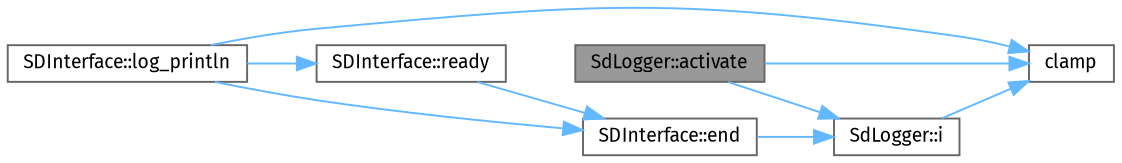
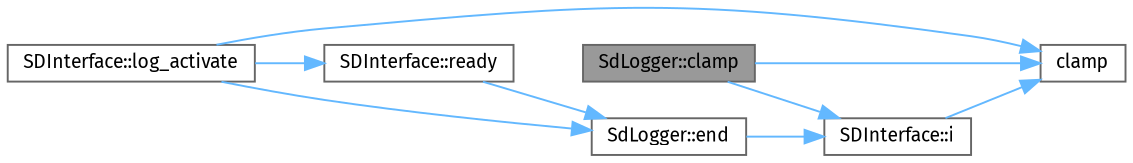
node "SDInterface::log_println": label "SDInterface::log_println" -> "SDInterface::log_activate"
node "SdLogger::activate": label "SdLogger::activate" -> "SdLogger::clamp"
node "SDInterface::end": label "SDInterface::end" -> "SdLogger::end"
node "SdLogger::i": label "SdLogger::i" -> "SDInterface::i"
